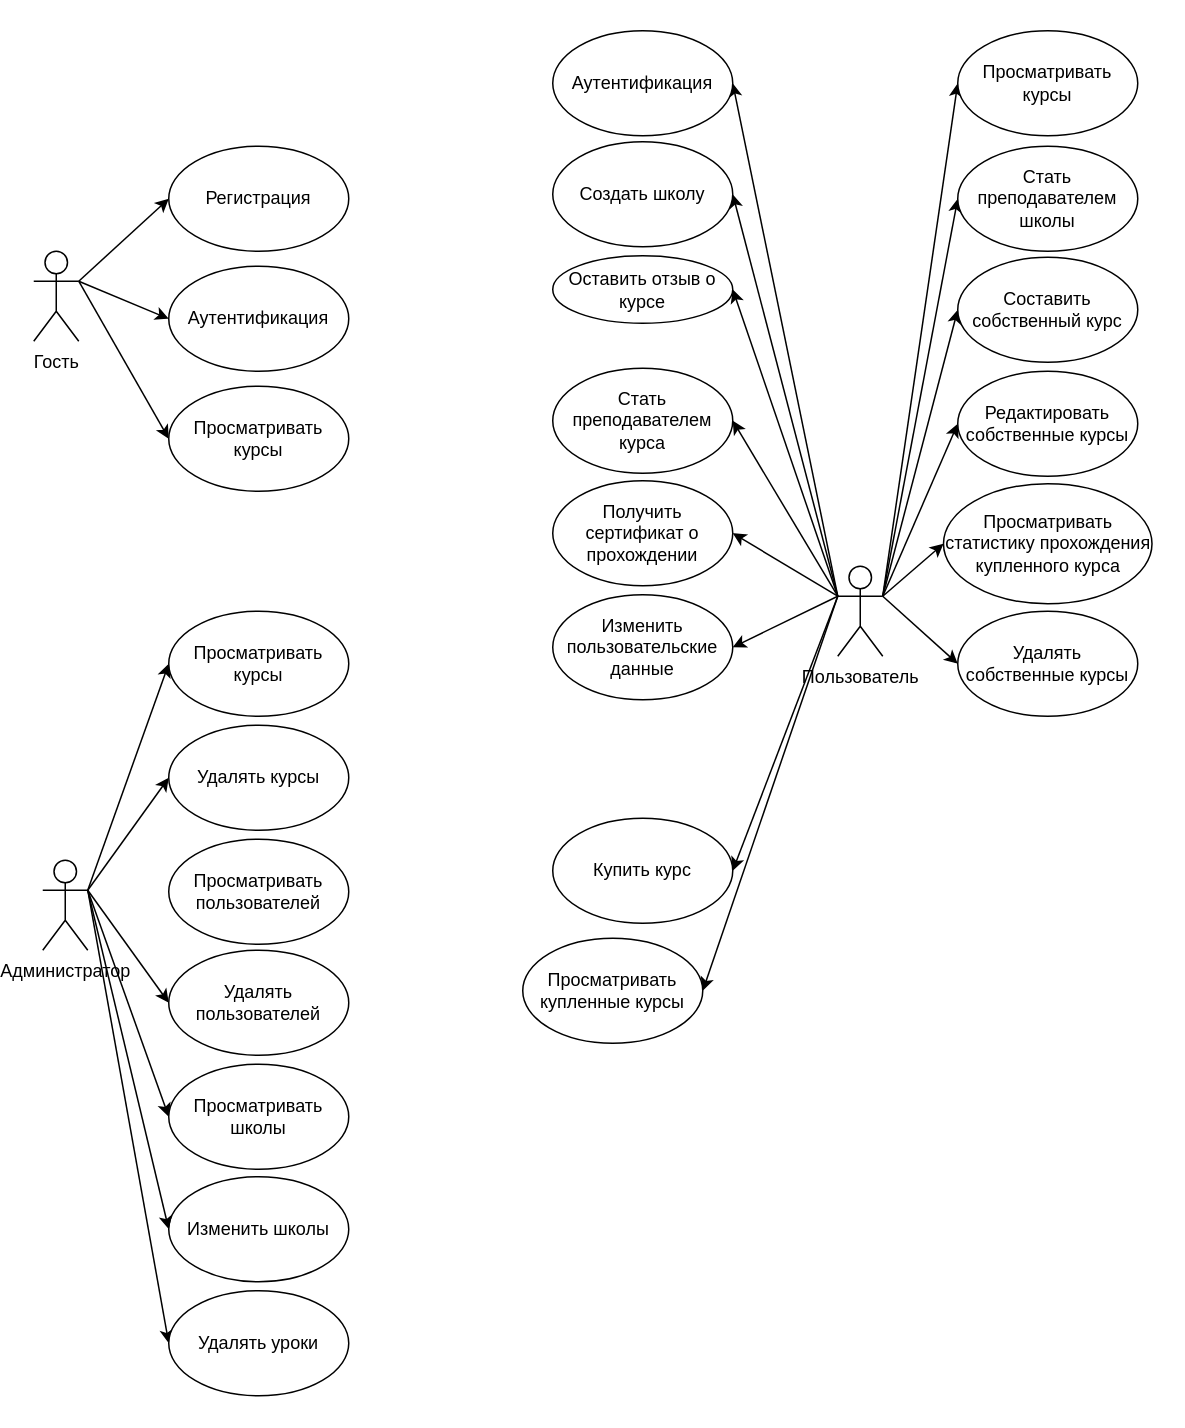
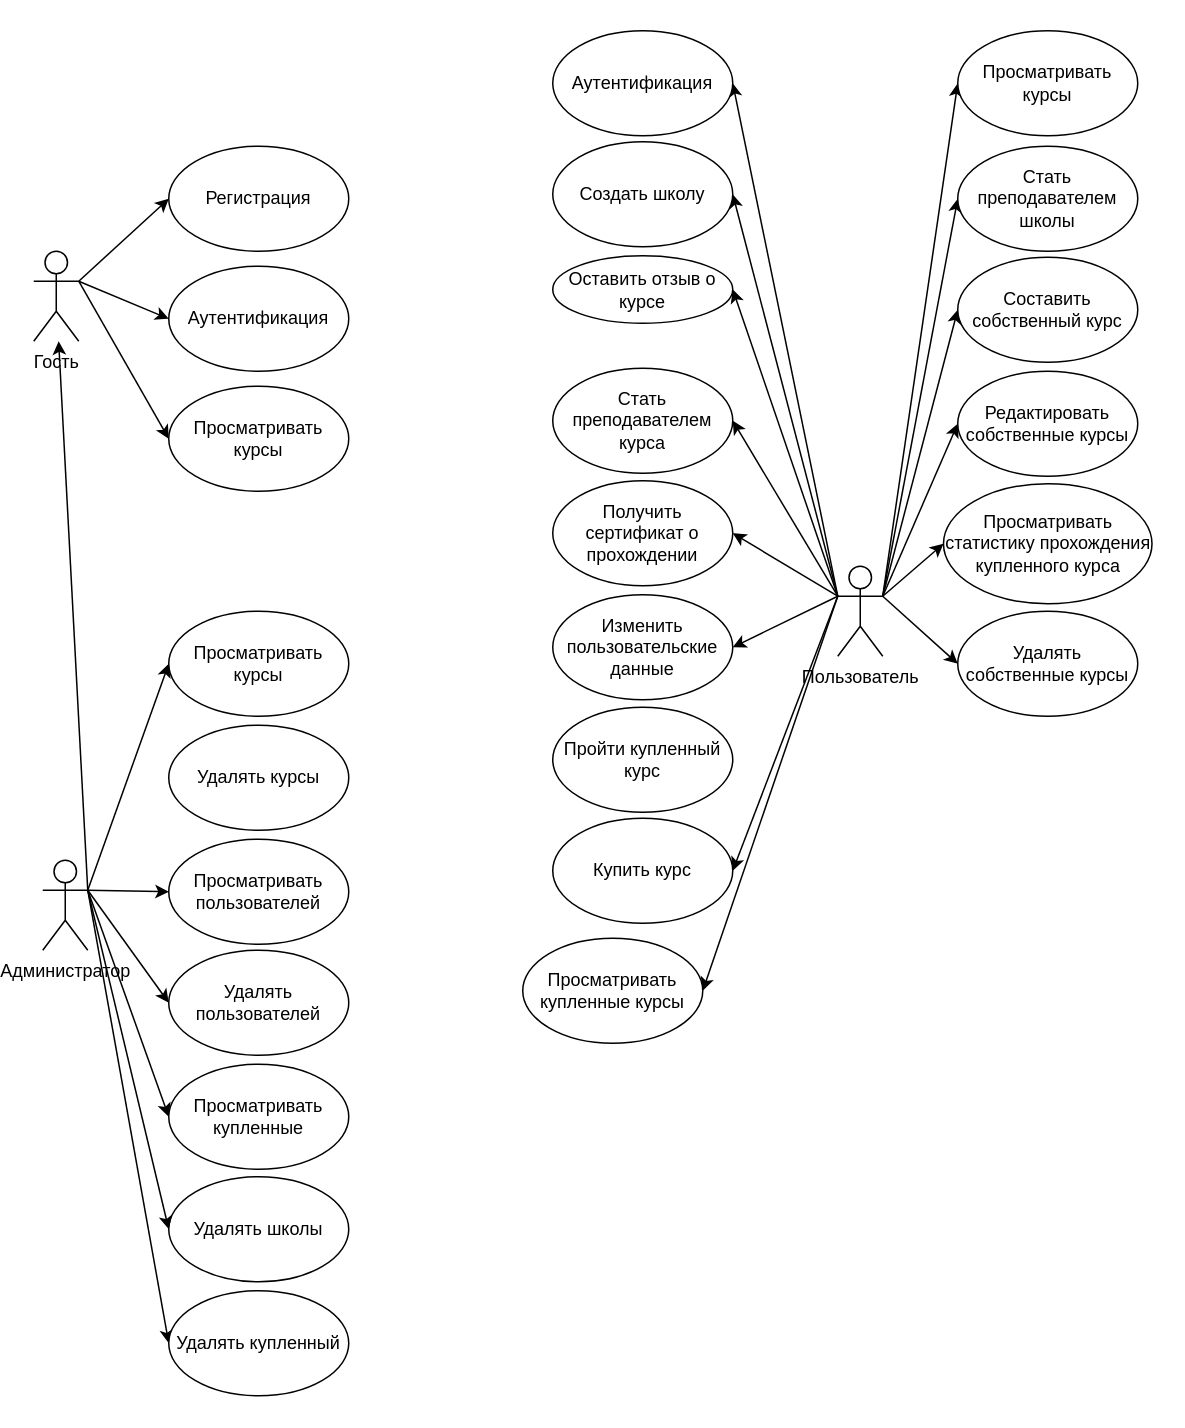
node "Пройти купленный курс": added
edge "Администратор" -> "Удалять курсы": now "Администратор" -> "Гость"
edge "Администратор" -> "Просматривать пользователей": added
node "Просматривать школы": label "Просматривать школы" -> "Просматривать купленные"
node "Изменить школы": label "Изменить школы" -> "Удалять школы"
node "Удалять уроки": label "Удалять уроки" -> "Удалять купленный"
